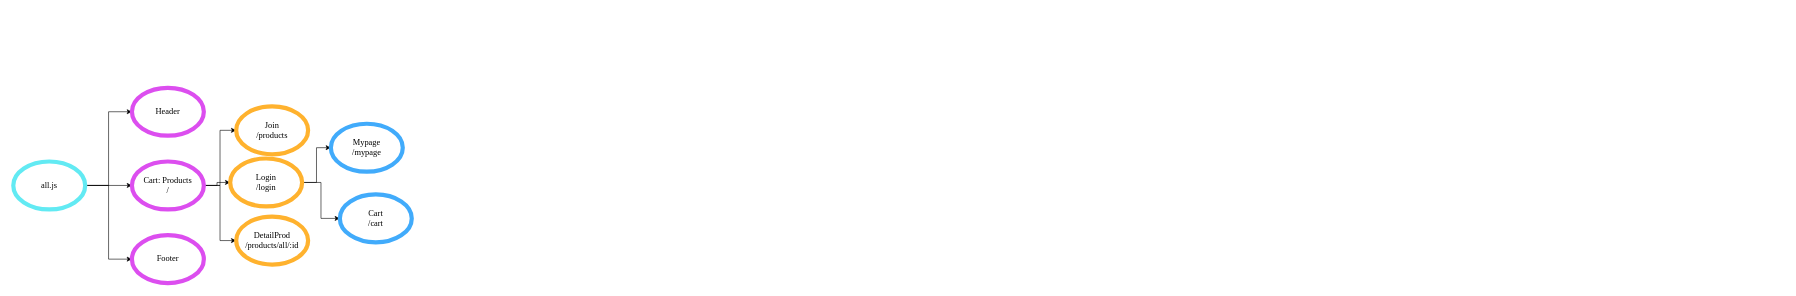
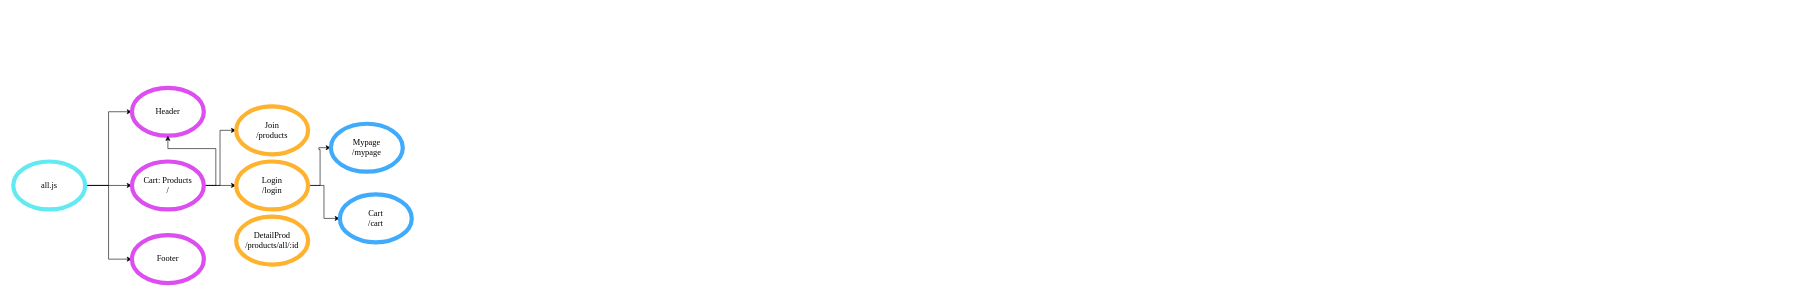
node "Login/login": moved (266, 183) -> (272, 186)
edge "Cart: Products/" -> "DetailProd/products/all/:id": now "Cart: Products/" -> "Header"
